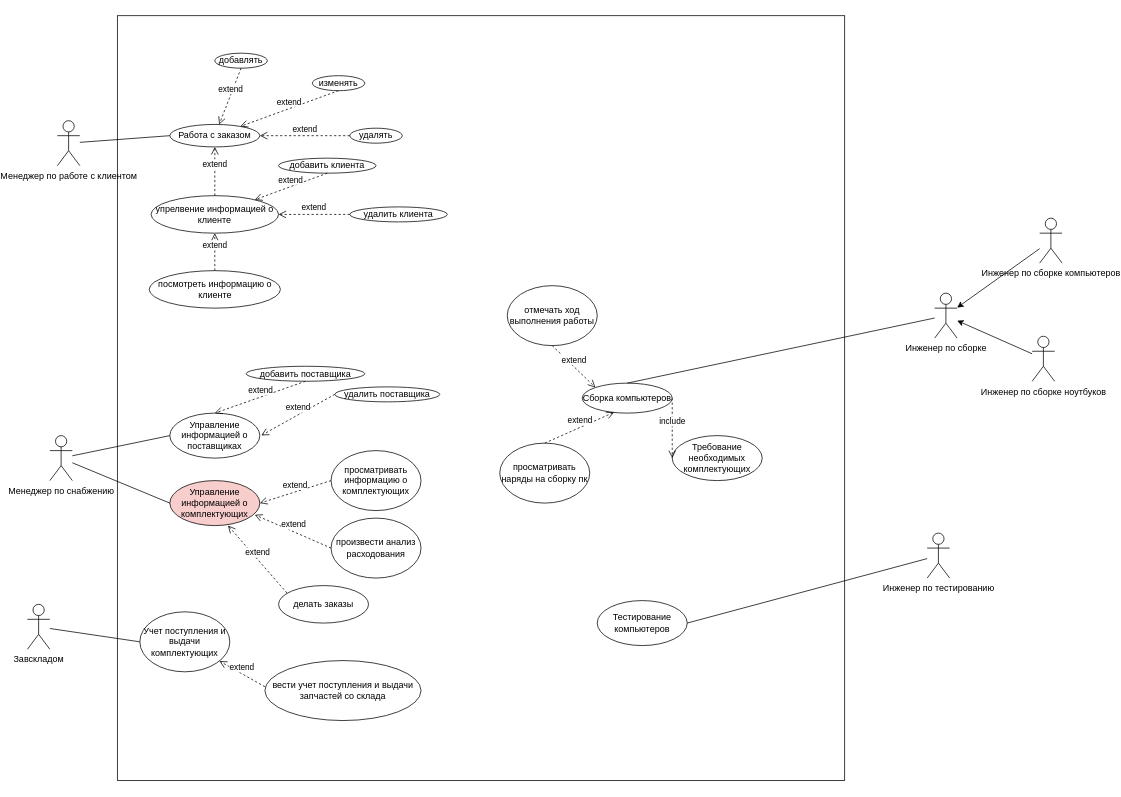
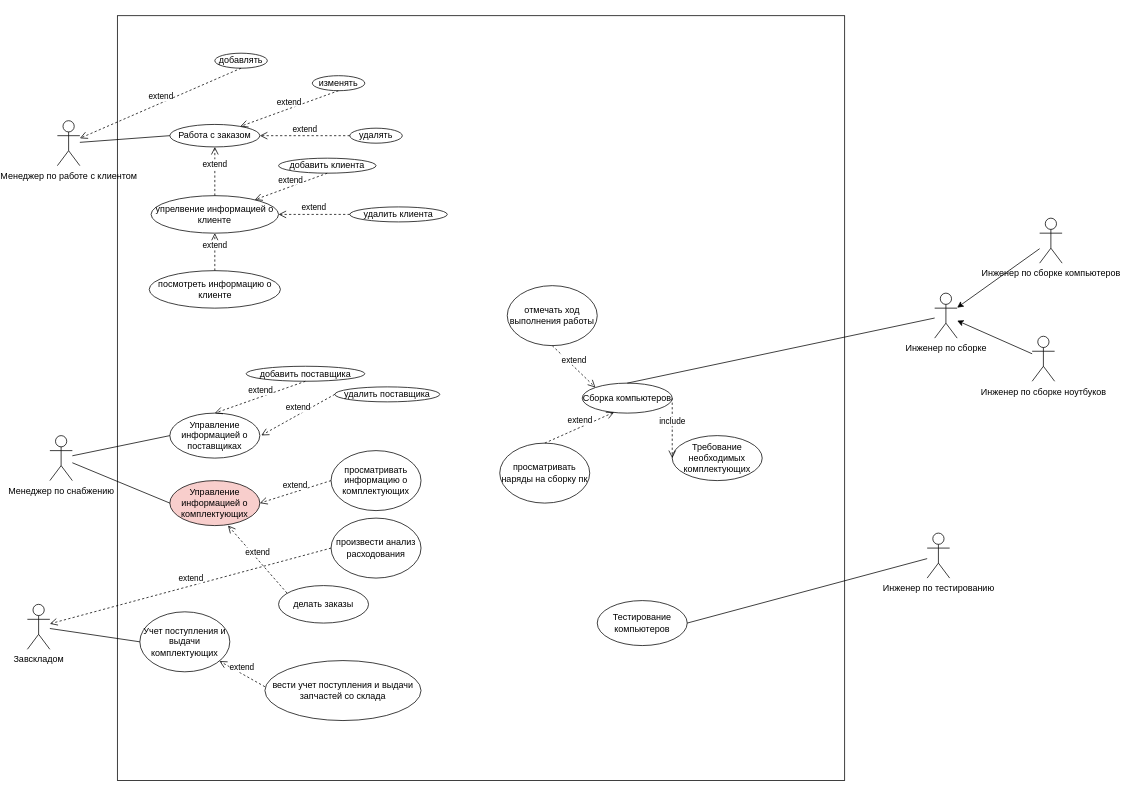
edge "добавлять" -> "Работа с заказом": now "добавлять" -> "Менеджер по работе с клиентом"
edge "произвести анализ расходования" -> "Управление информацией о комплектующих": now "произвести анализ расходования" -> "Завскладом"
